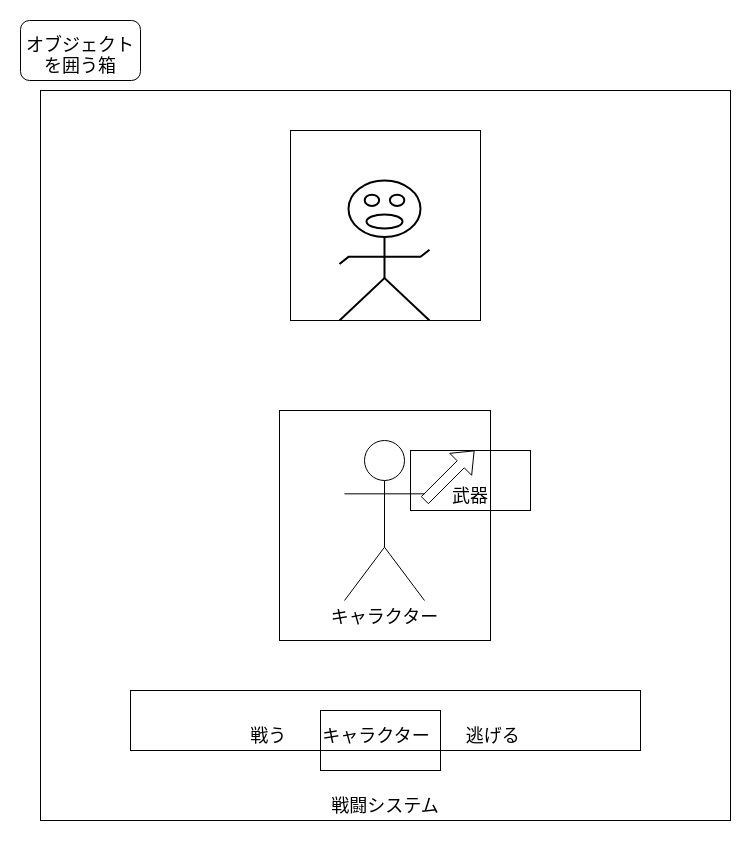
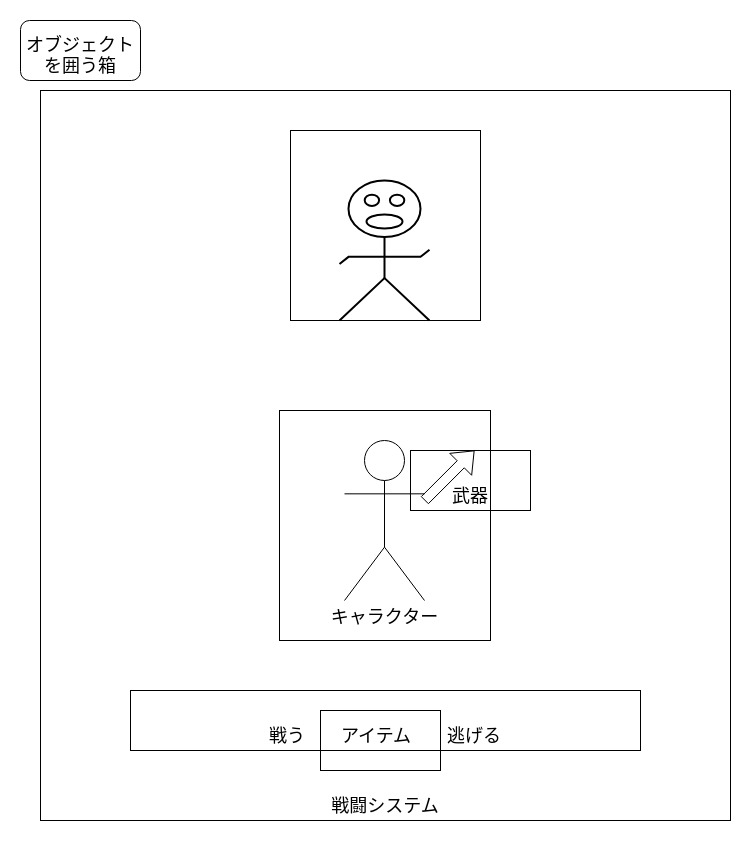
node "戦う キャラクター 逃げる": label "戦う キャラクター 逃げる" -> "戦う アイテム 逃げる"
